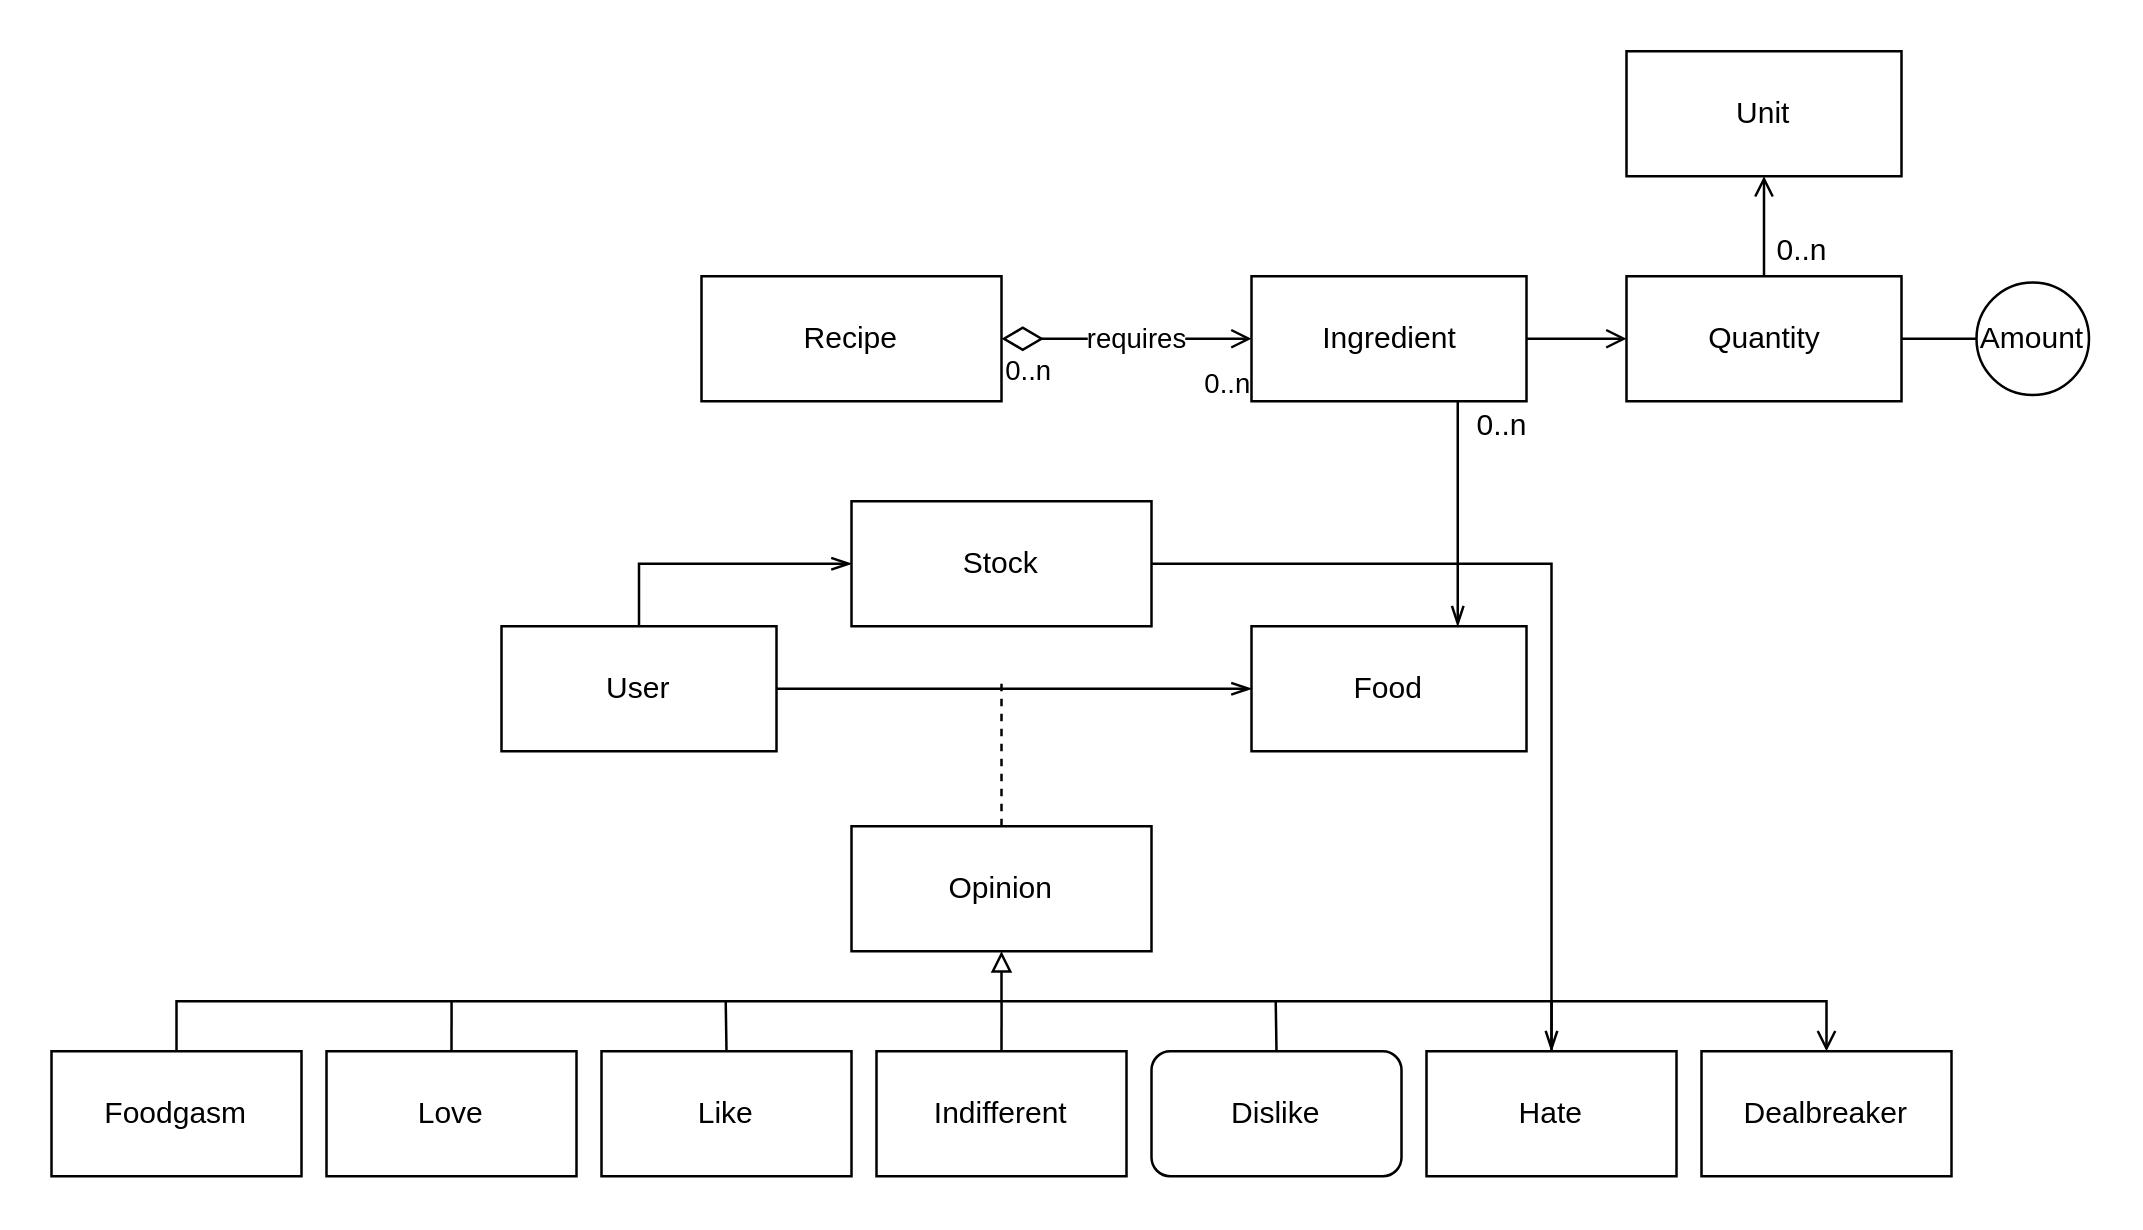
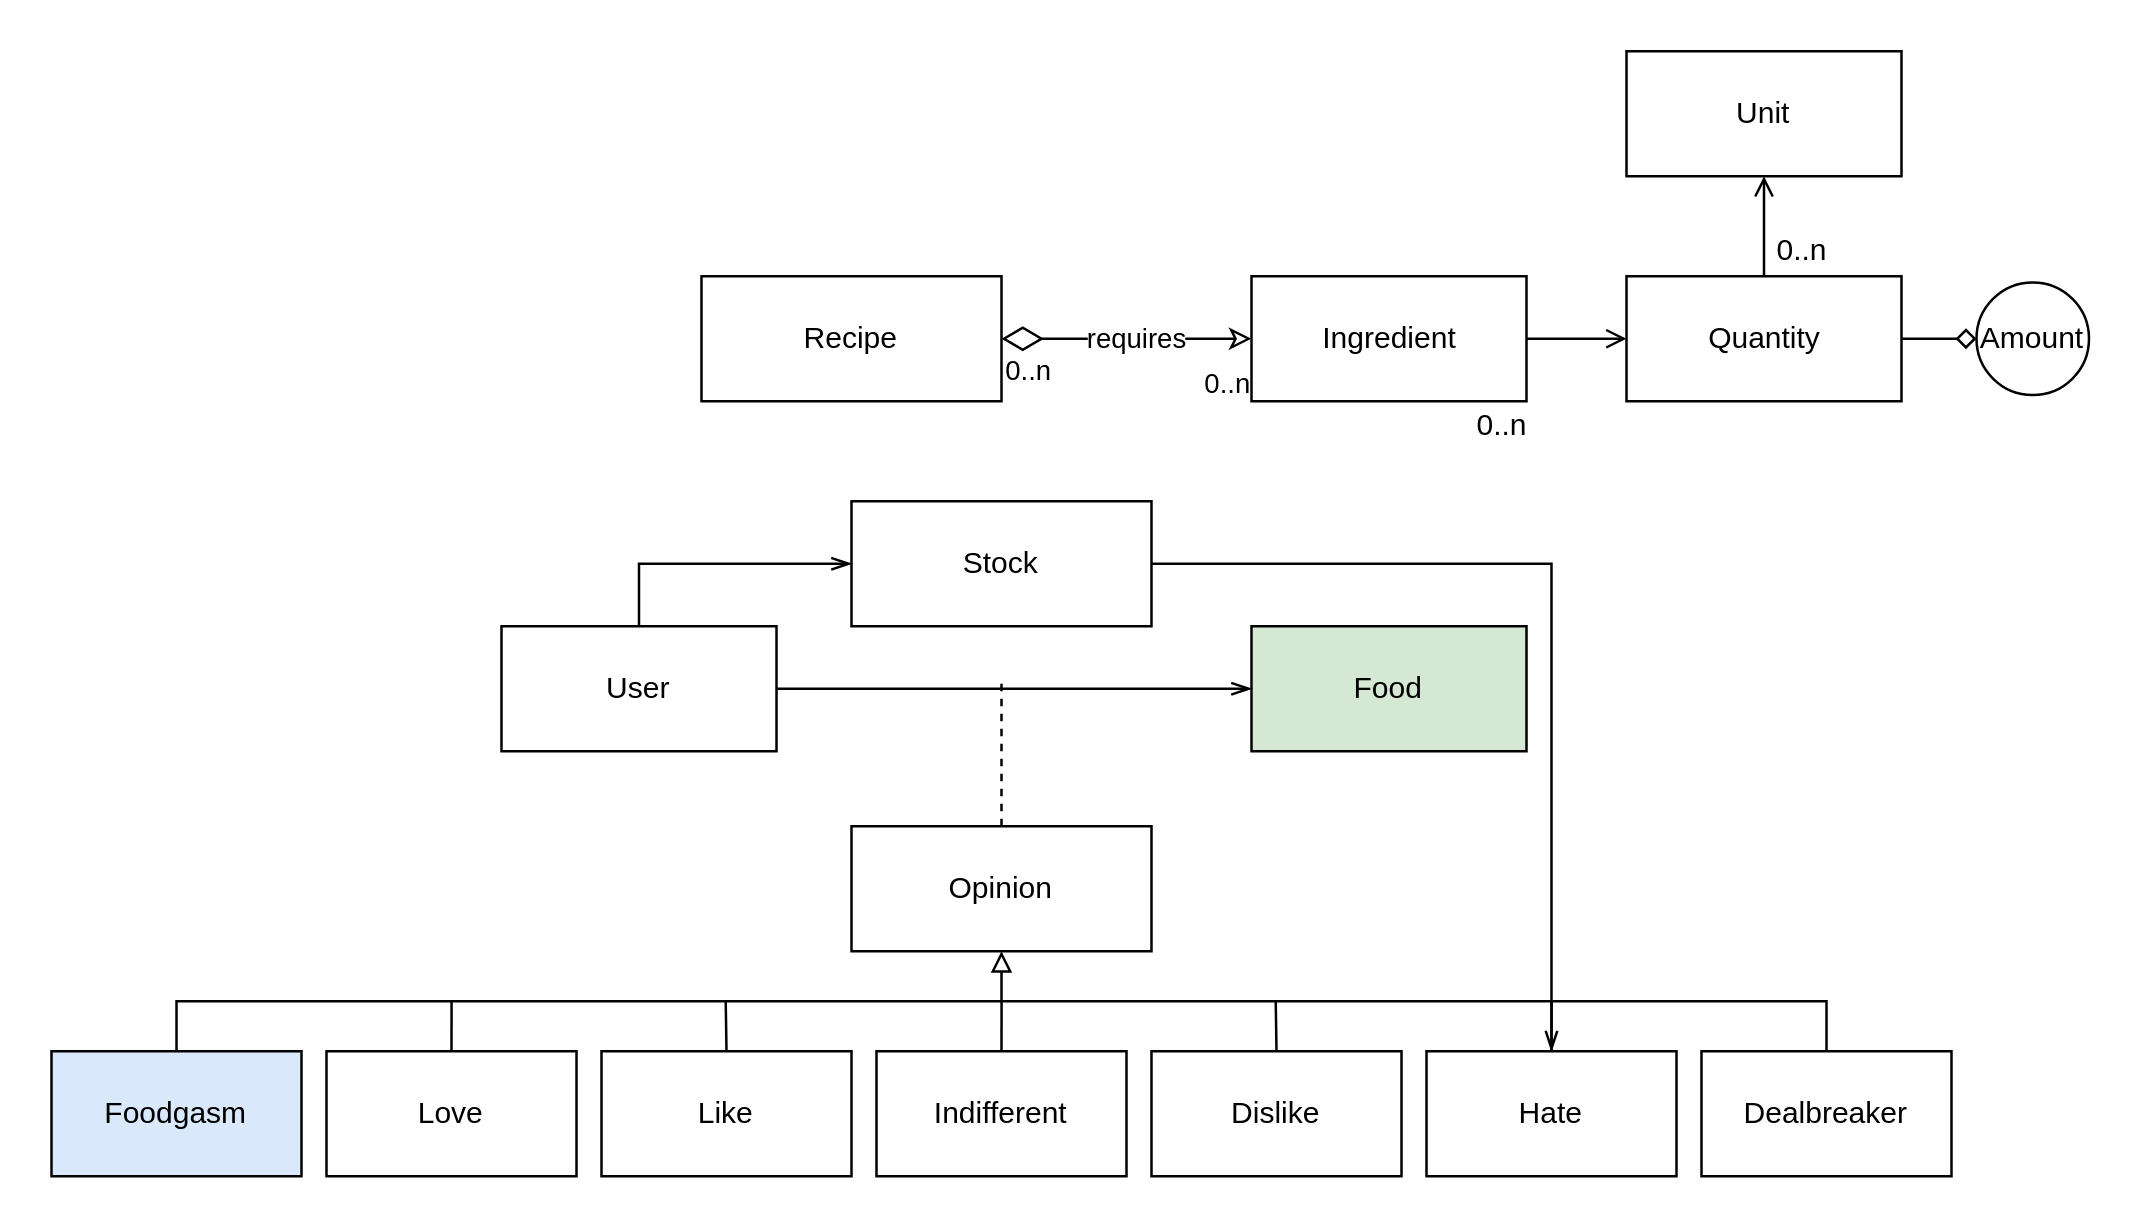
edge "Recipe" -- "Ingredient": arrowhead open -> classic
edge "Quantity" -- "Amount": arrowhead none -> diamond
edge "Ingredient" -> "Food": removed
node "Food": fillcolor #ffffff -> #d5e8d4
edge "Foodgasm" -> "Dealbreaker": arrowhead open -> none
node "Foodgasm": fillcolor #ffffff -> #dae8fc
node "Dislike": shape rounded rectangle -> rectangle
